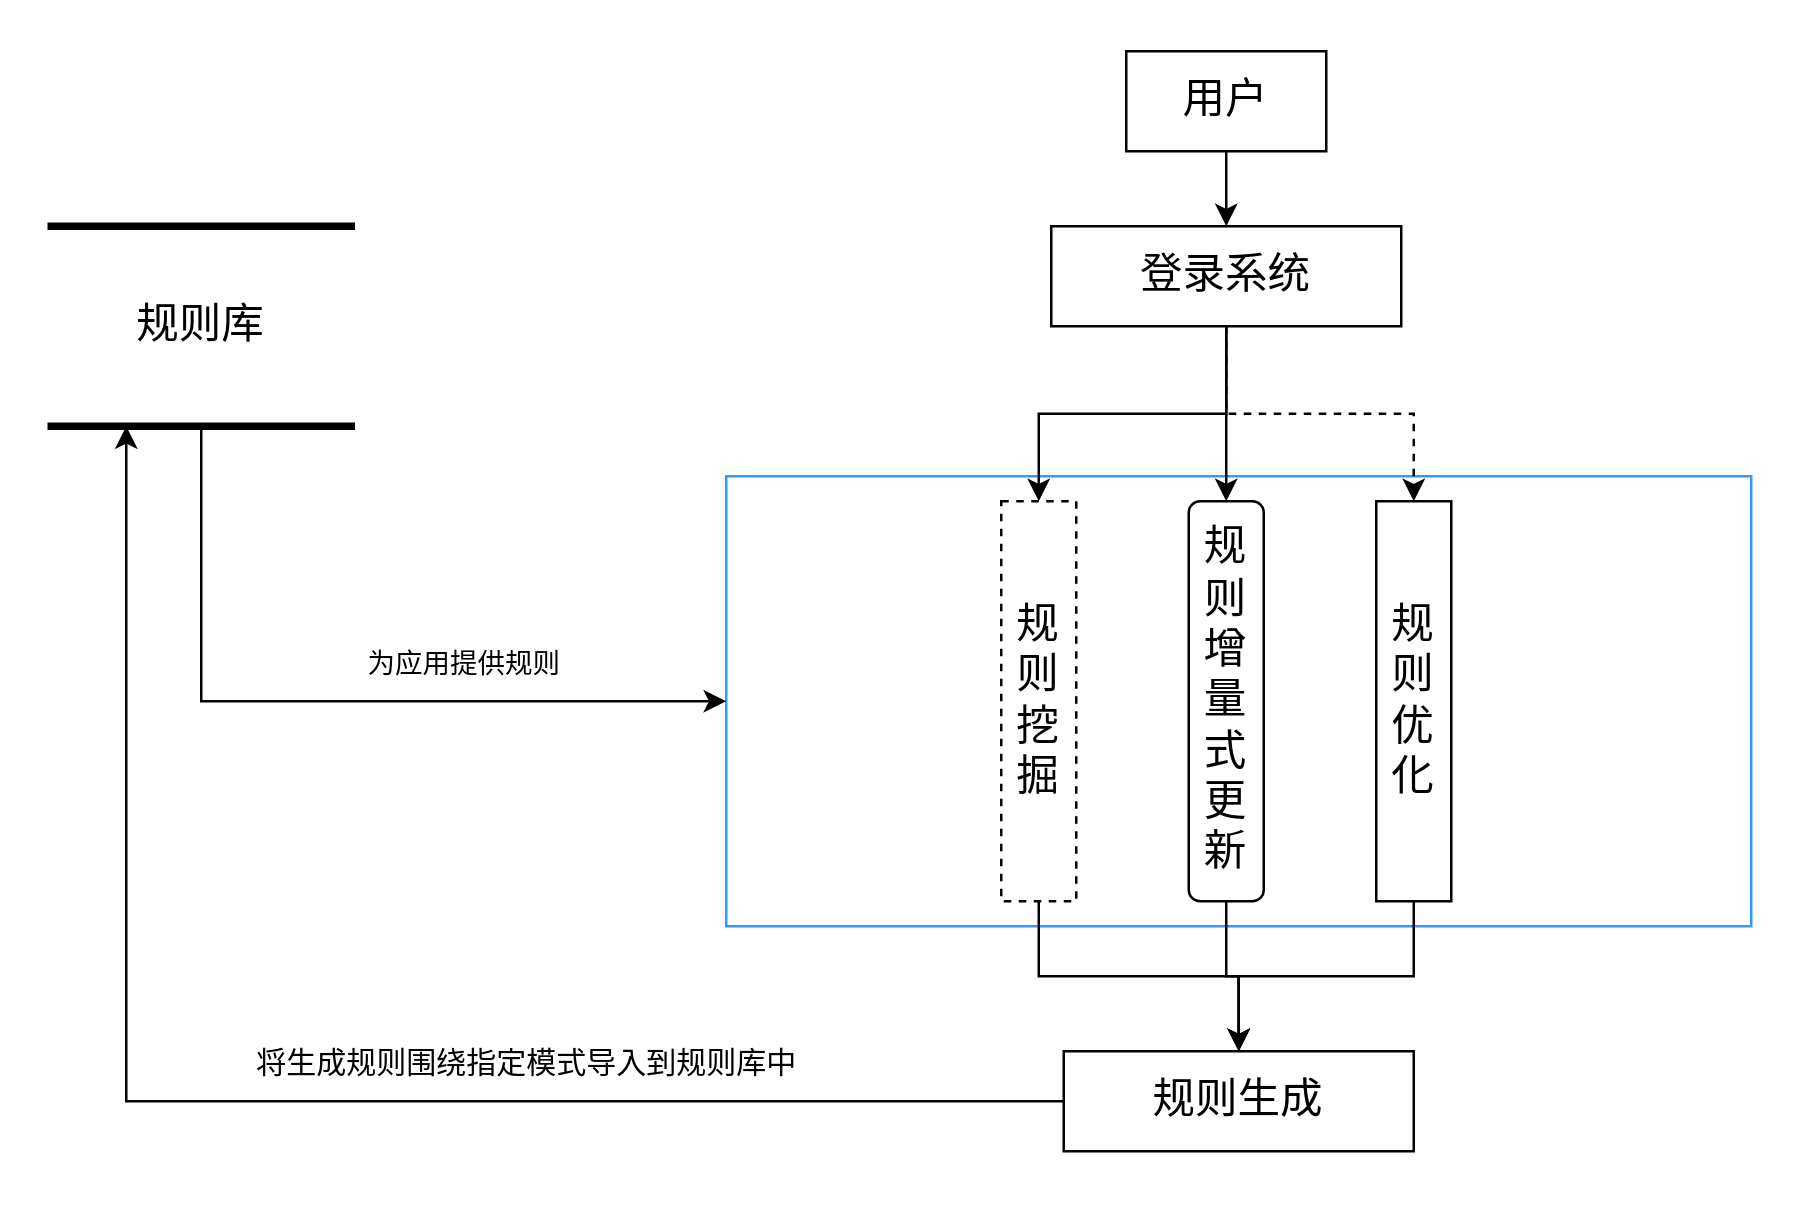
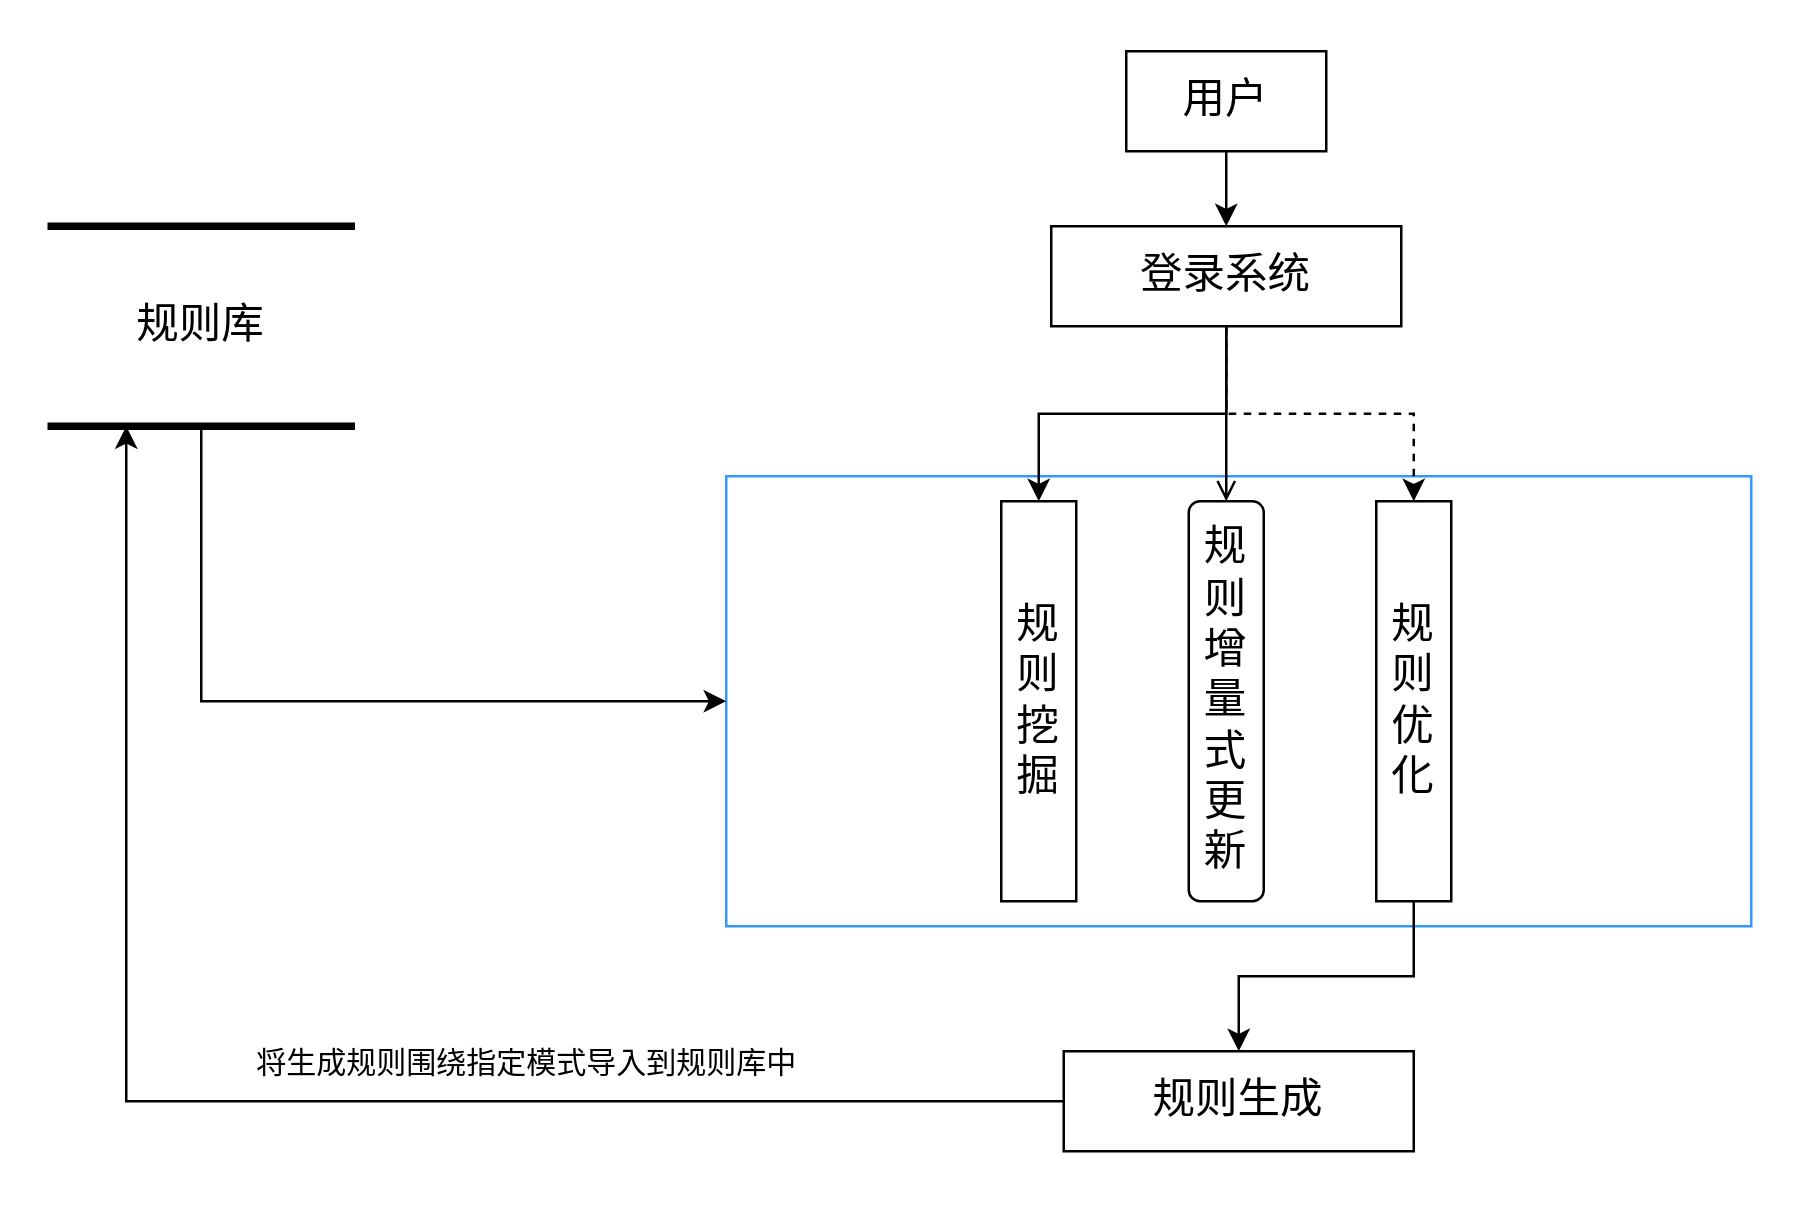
edge "登录系统" -> "规则增量式更新": arrowhead classic -> open
node "为应用提供规则": removed
node "规则挖掘": style dashed -> solid
edge "规则增量式更新" -> "规则生成": removed
edge "规则挖掘" -> "规则生成": removed
